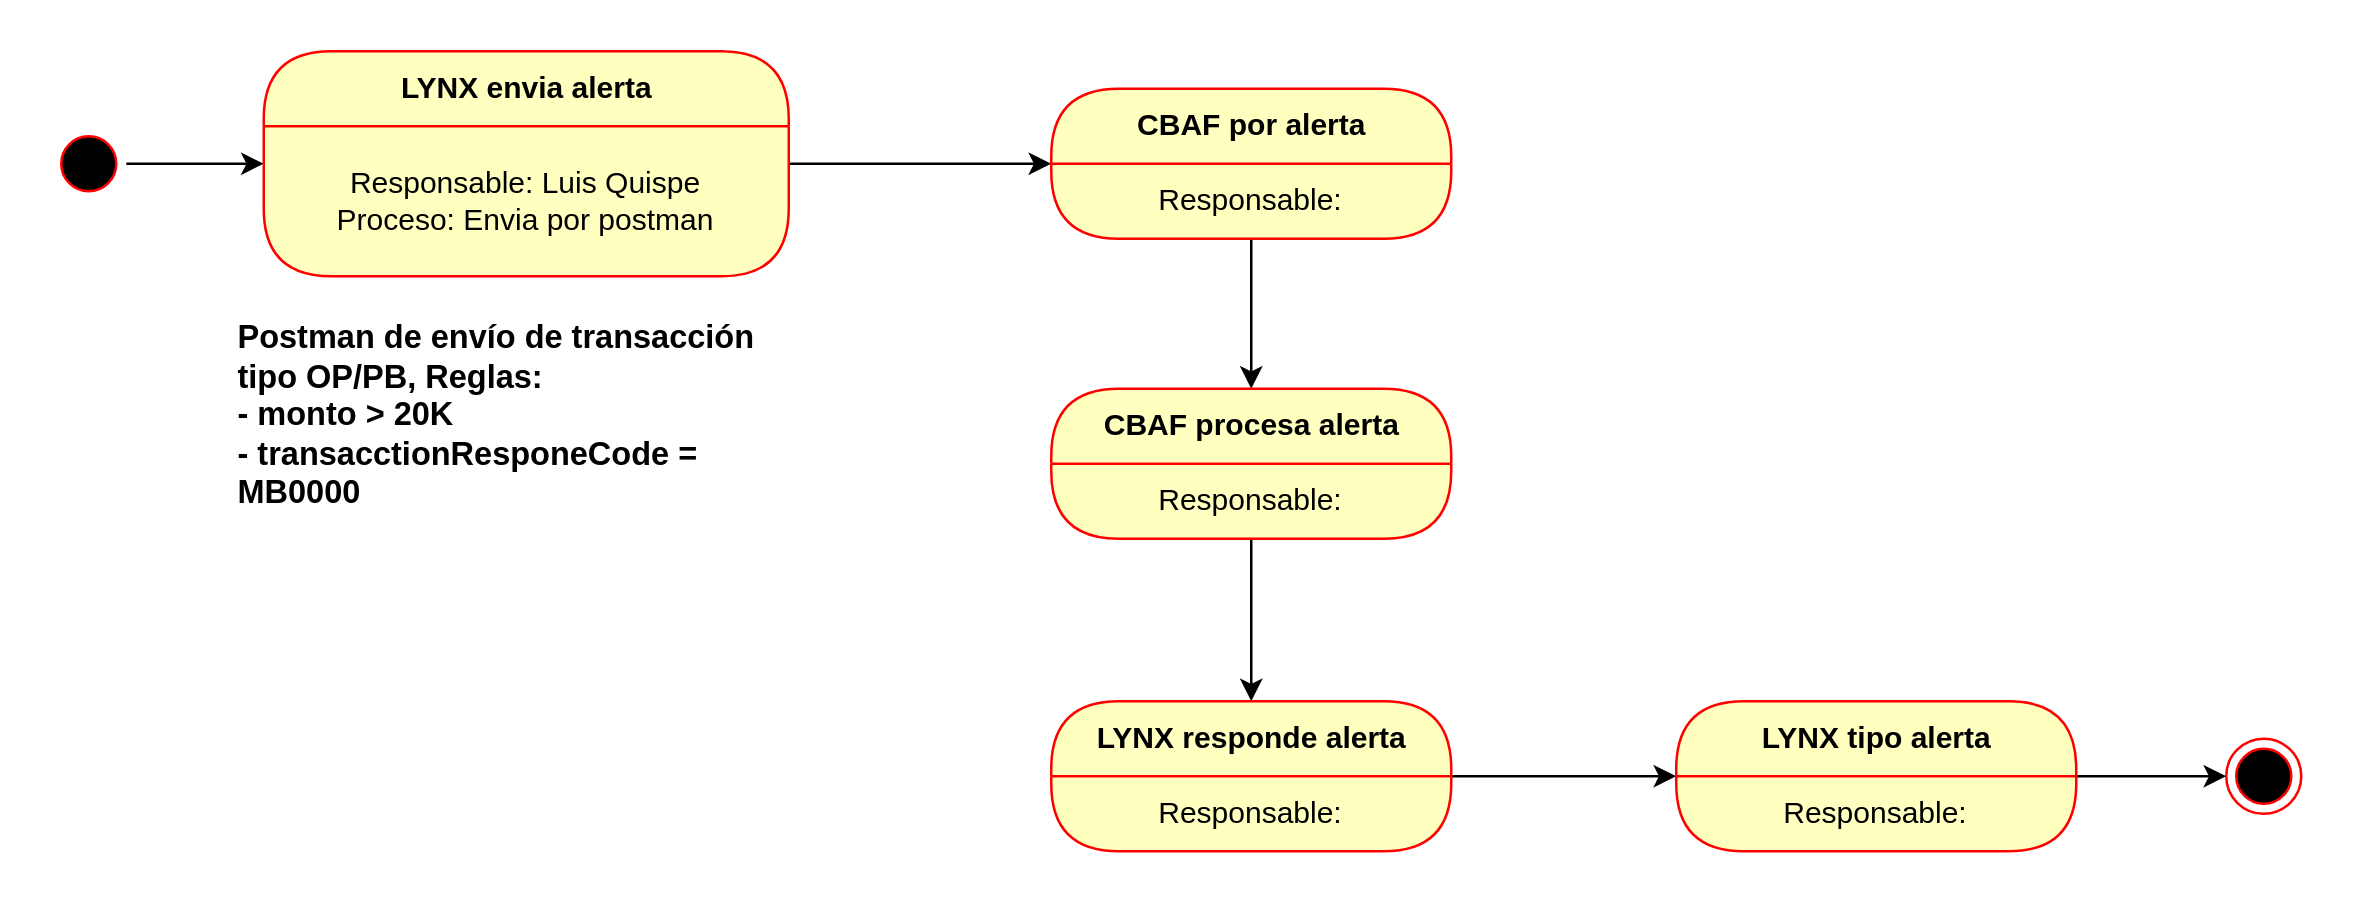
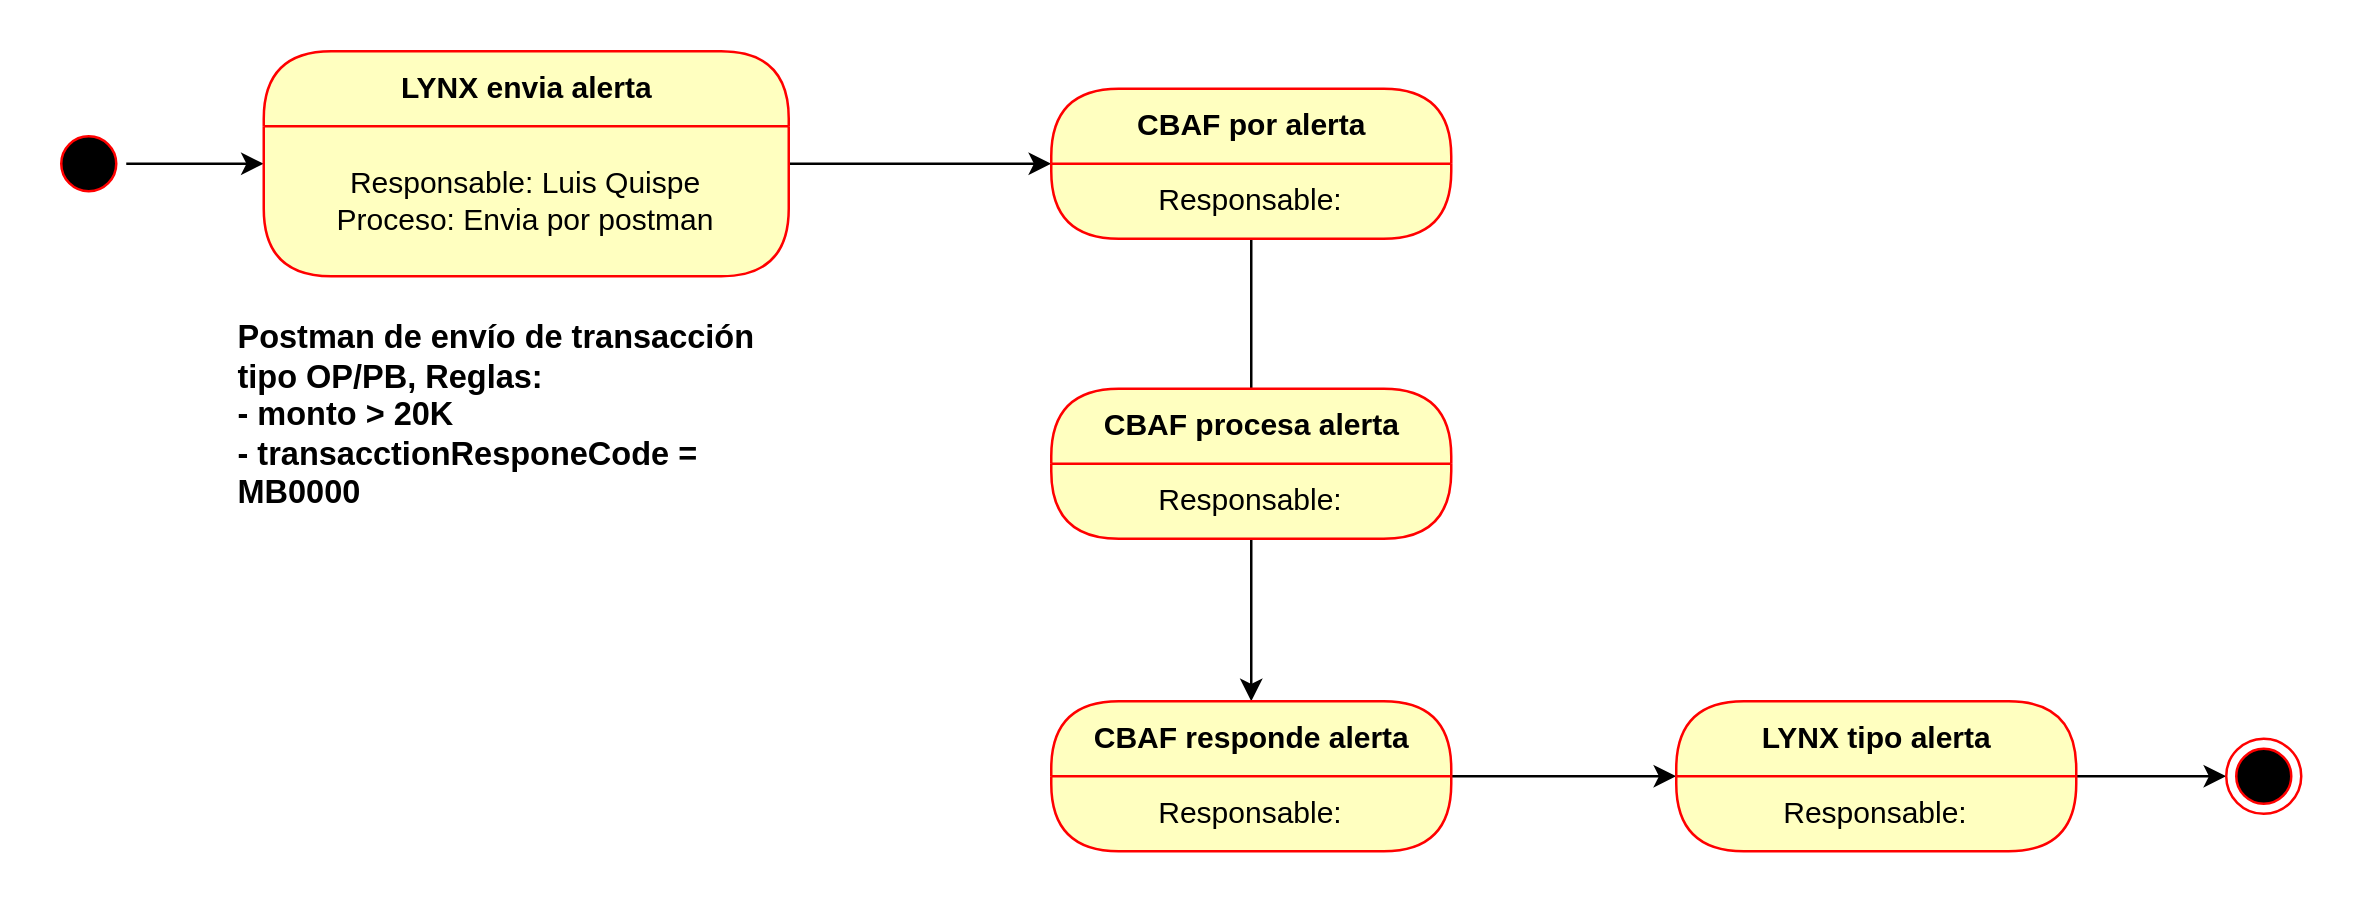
edge "CBAF por alerta" -> "CBAF procesa alerta": arrowhead classic -> none
node "LYNX responde alerta": label "LYNX responde alerta" -> "CBAF responde alerta"
